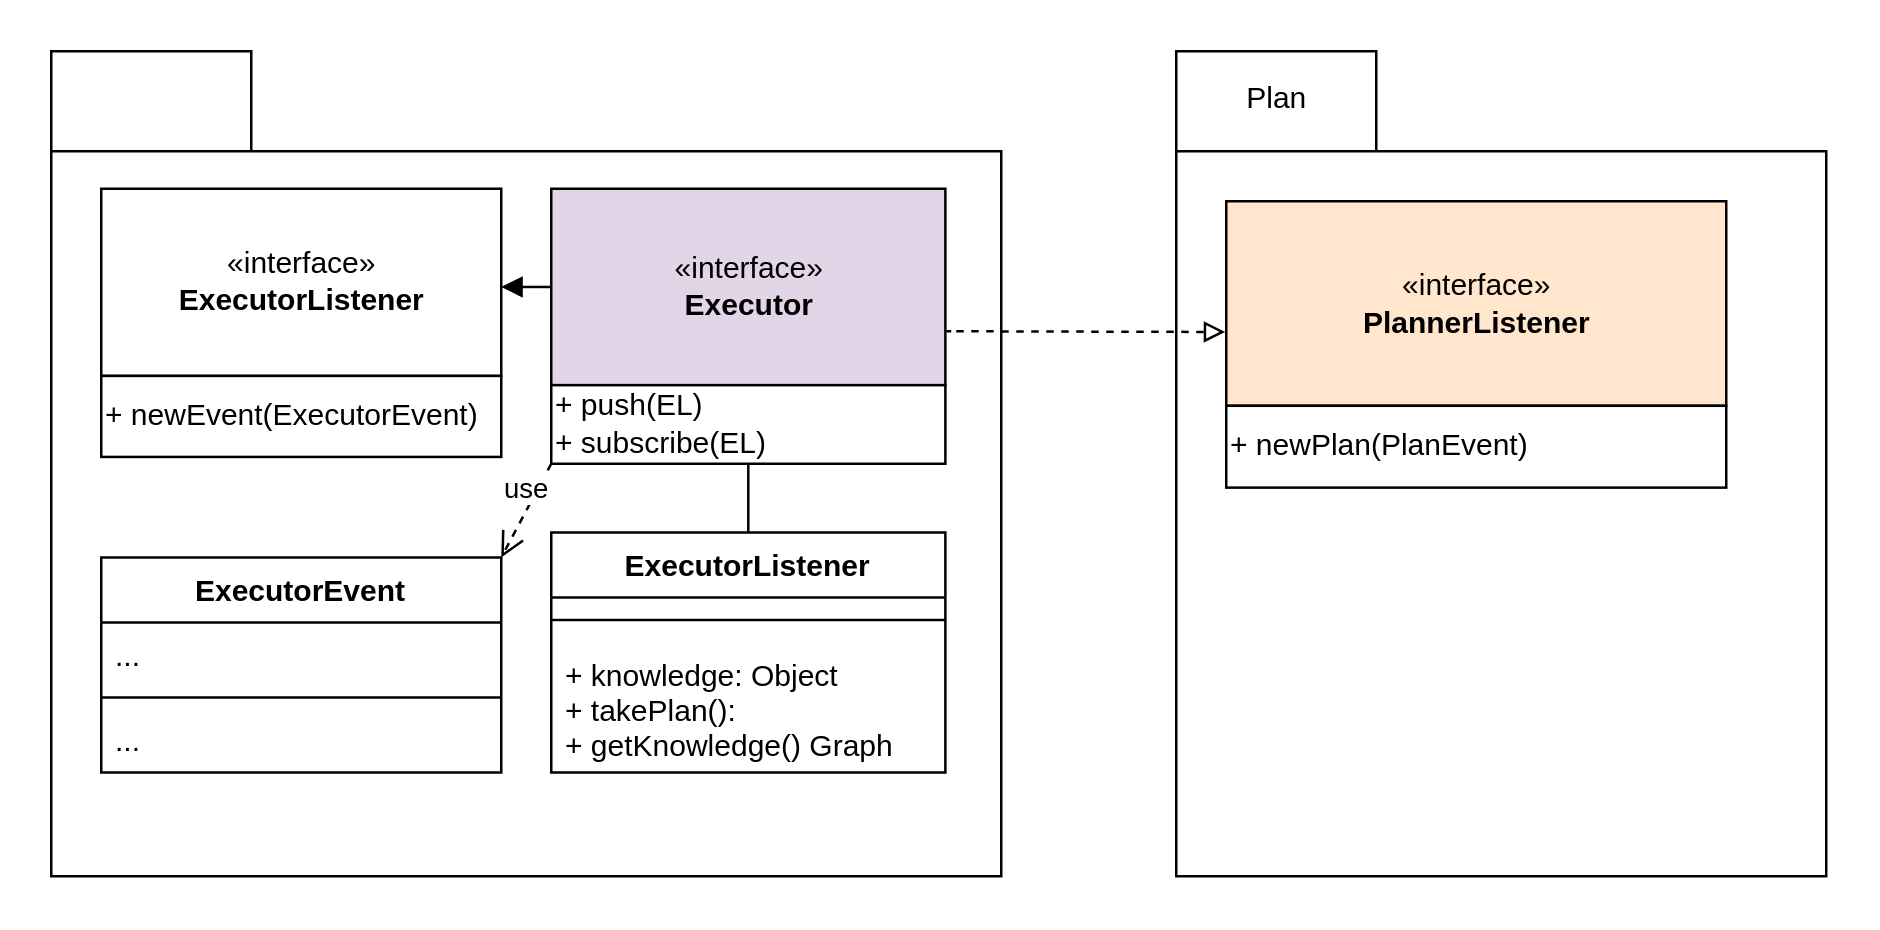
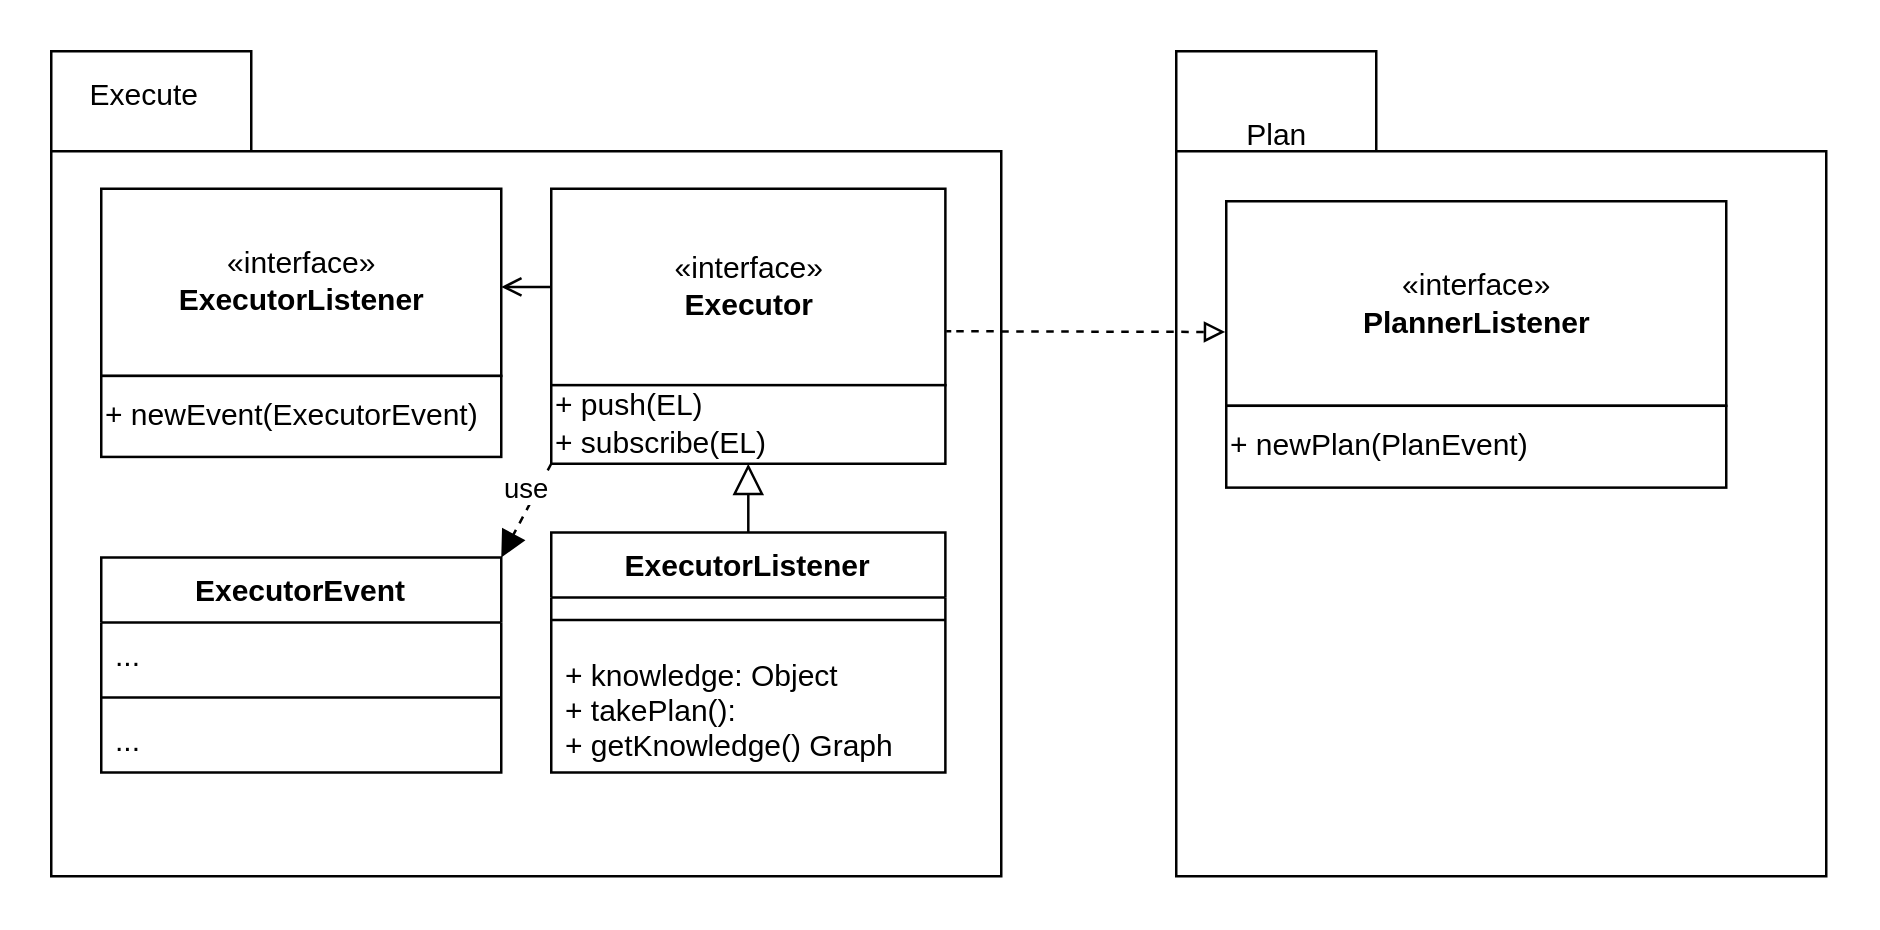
node "Execute": added
node "Plan": moved (1276, 98) -> (1276, 135)
edge "«interface» Executor" -> "«interface» ExecutorListener": arrowhead block -> open
node "«interface» Executor": fillcolor #e1d5e7 -> #ffffff
node "«interface» PlannerListener": fillcolor #ffe6cc -> #ffffff
edge "+ push(EL) + subscribe(EL)" -- "ExecutorListener": arrowhead none -> block
edge "+ push(EL) + subscribe(EL)" -> "ExecutorEvent": arrowhead open -> block
